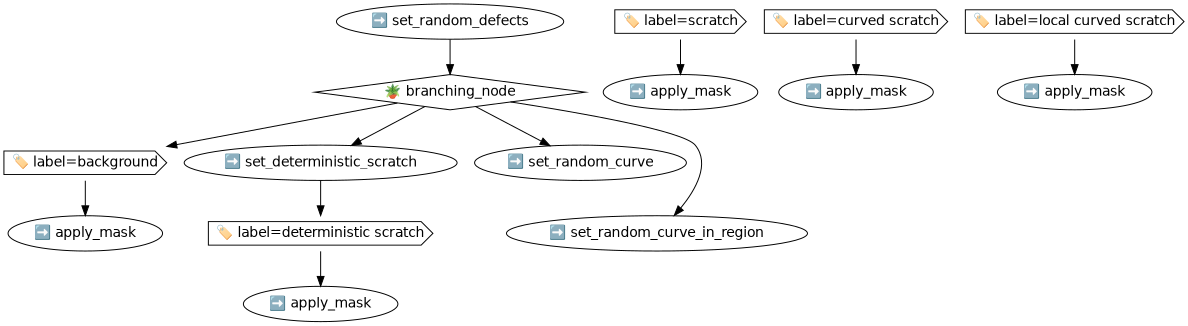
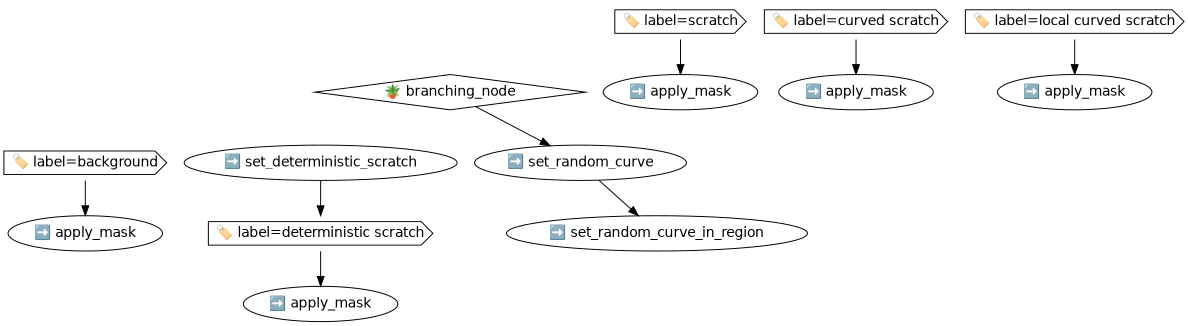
node "➡️ set_random_defects": removed
edge "🪴 branching_node" -> "🏷️ label=background": removed
edge "🪴 branching_node" -> "➡️ set_deterministic_scratch": removed
edge "🪴 branching_node" -> "➡️ set_random_curve_in_region": now "➡️ set_random_curve" -> "➡️ set_random_curve_in_region"
